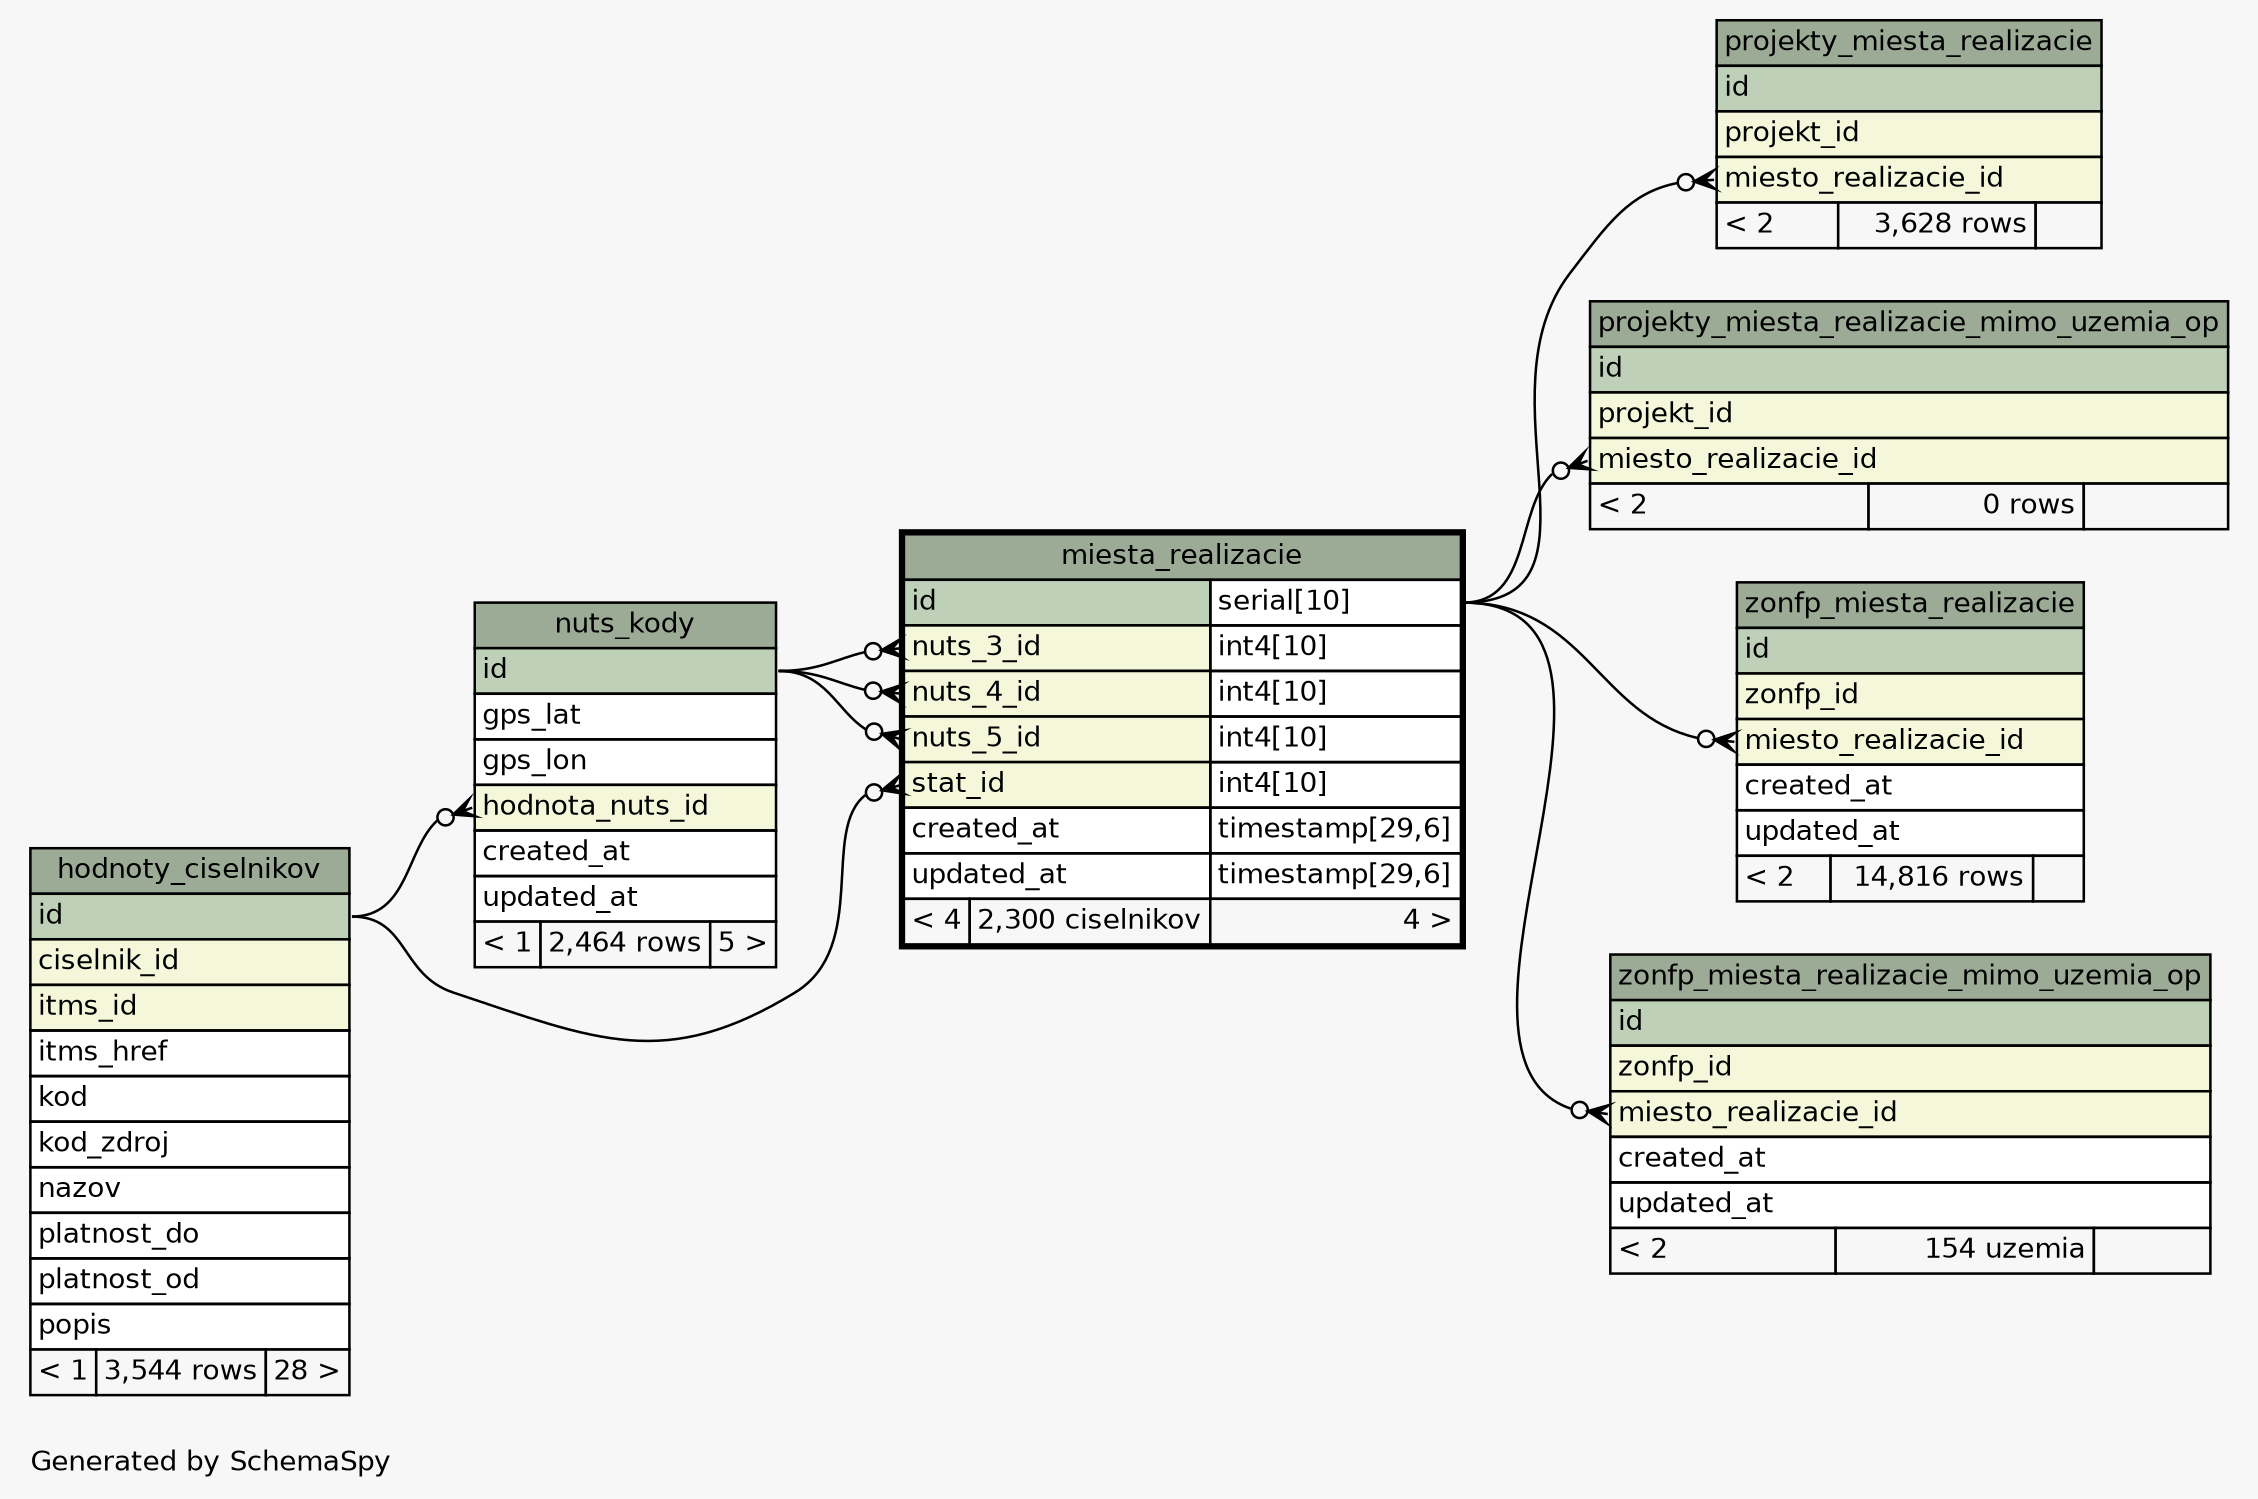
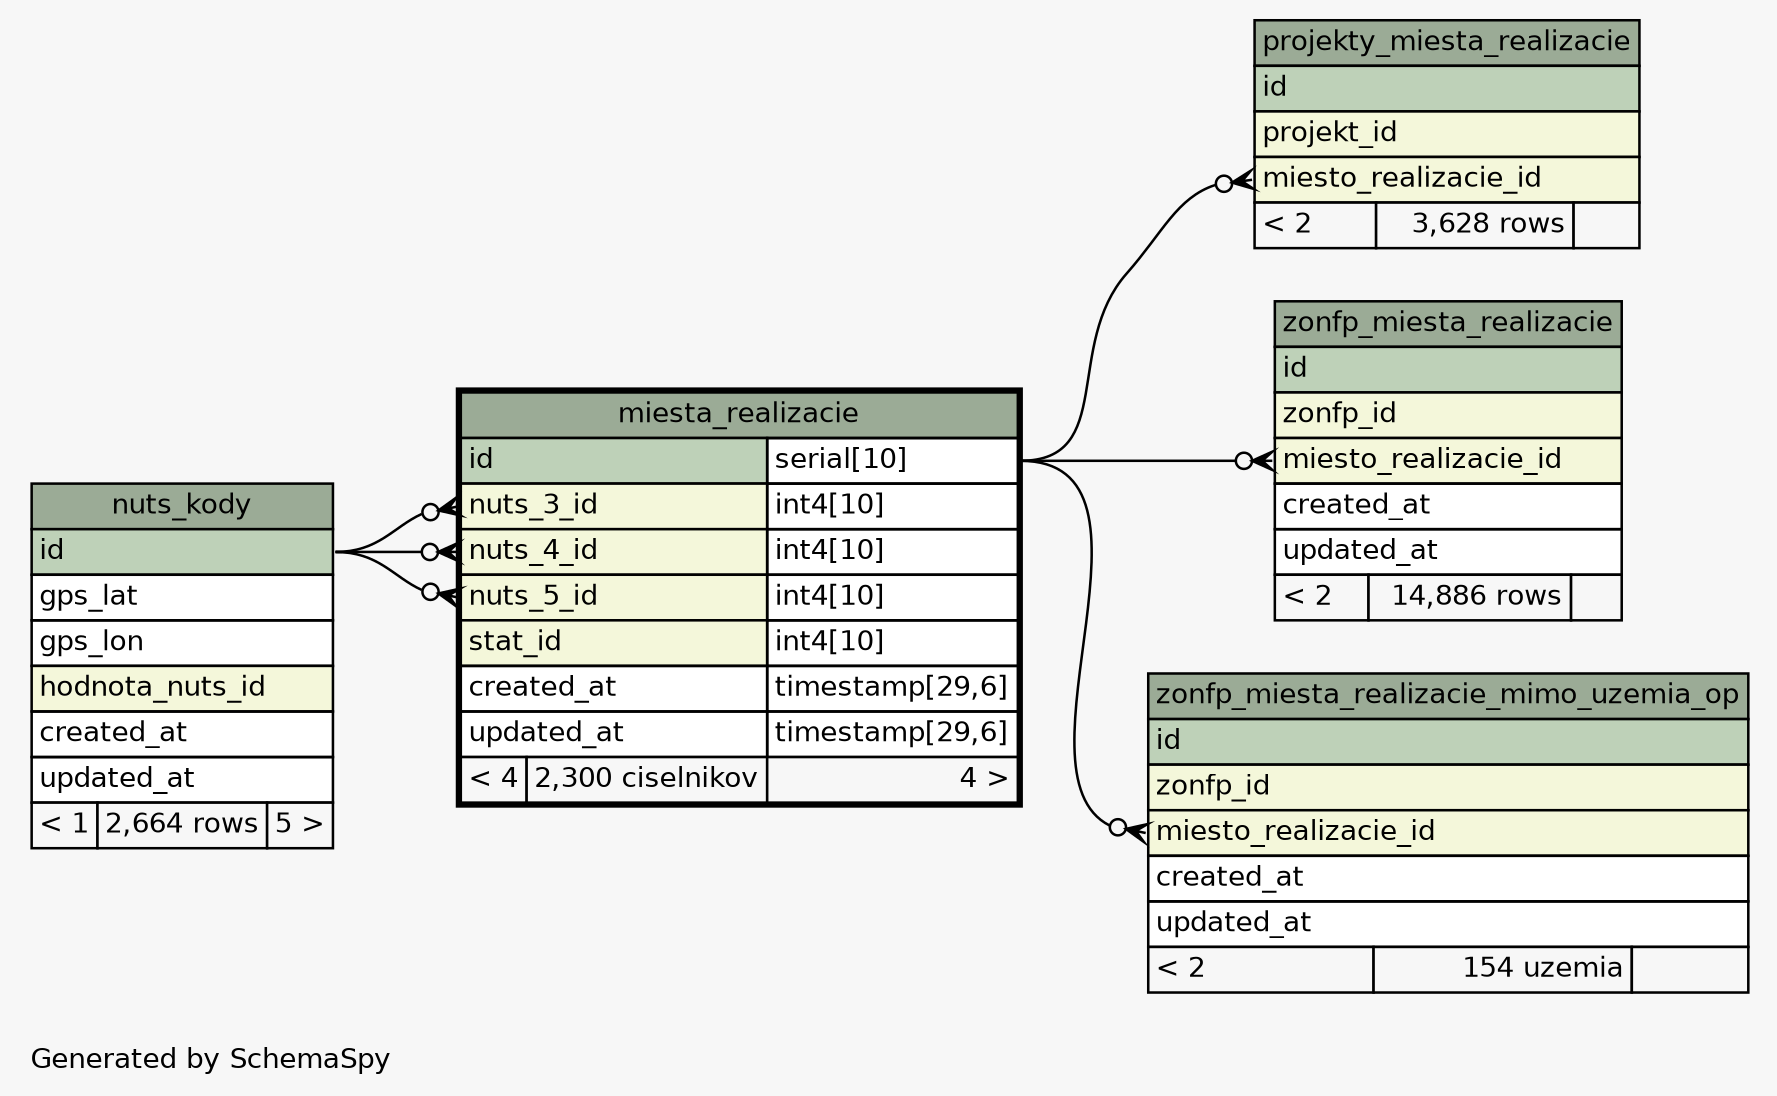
node "projekty_miesta_realizacie_mimo_uzemia_op": removed
node "zonfp_miesta_realizacie": text "14,816 rows" -> "14,886 rows"
node "nuts_kody": text "2,464 rows" -> "2,664 rows"
node "hodnoty_ciselnikov": removed
